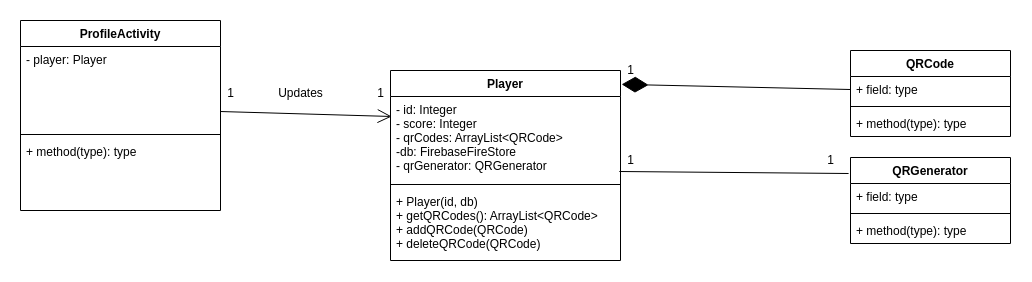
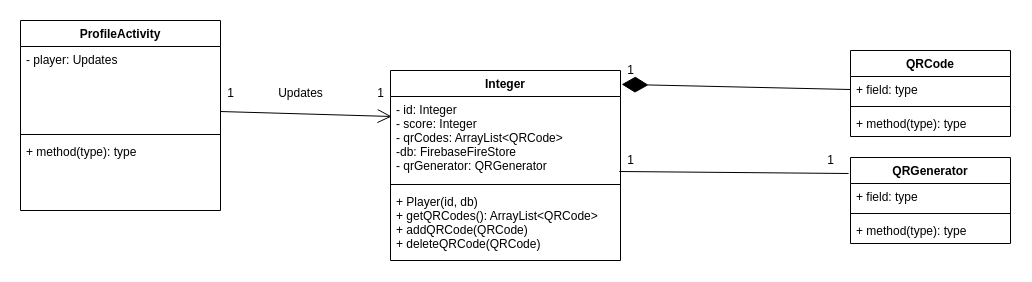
node "- player: Player": label "- player: Player" -> "- player: Updates"
node "Player": label "Player" -> "Integer"
